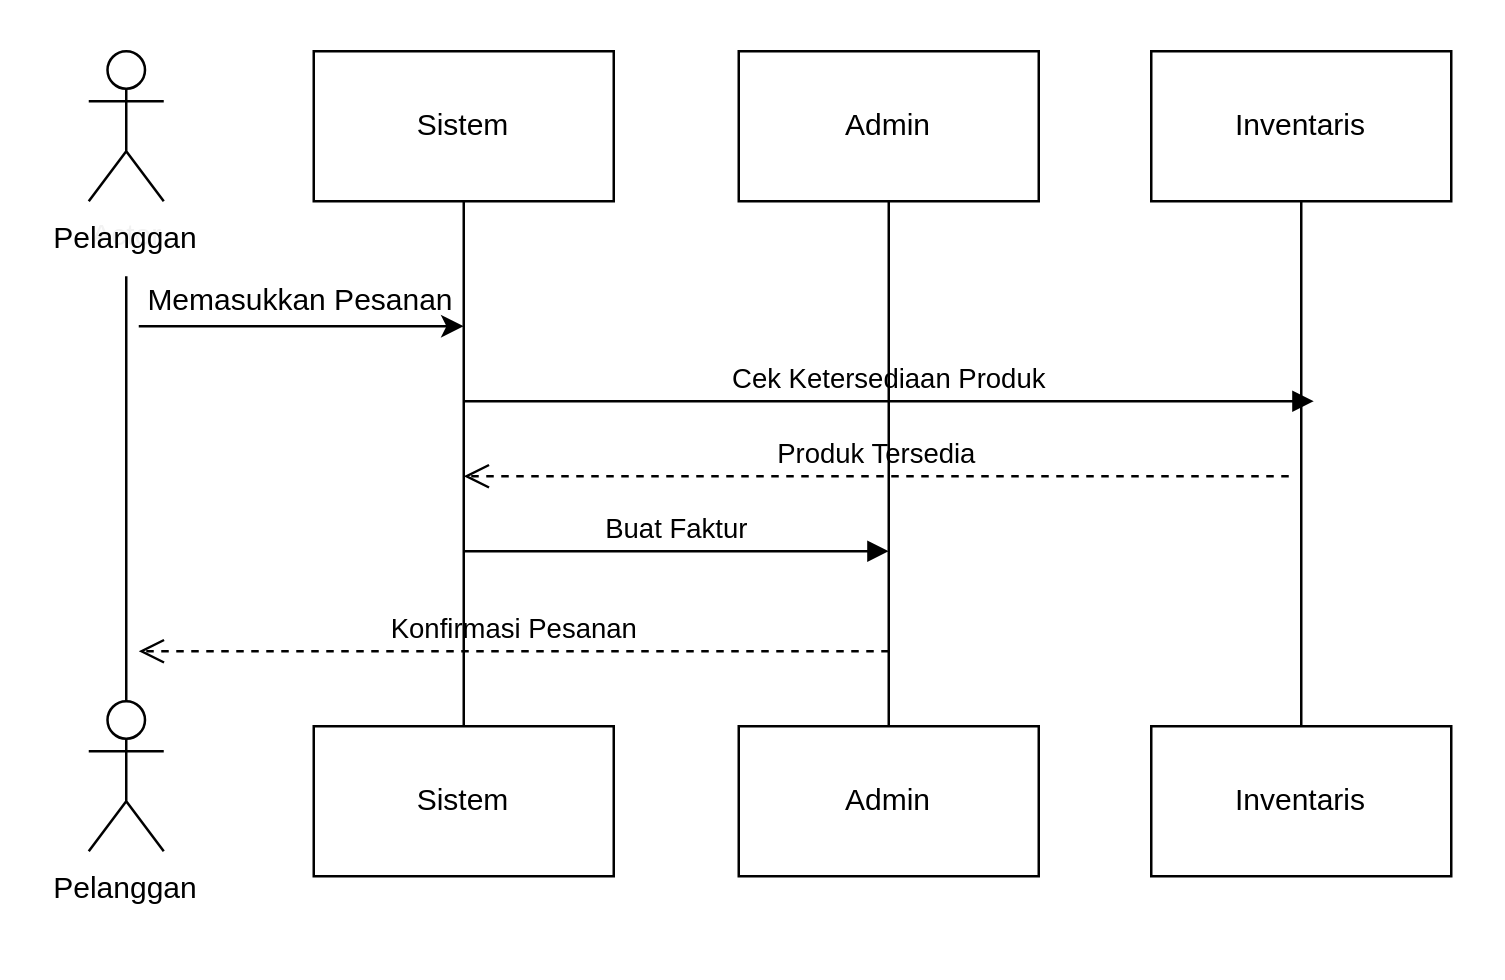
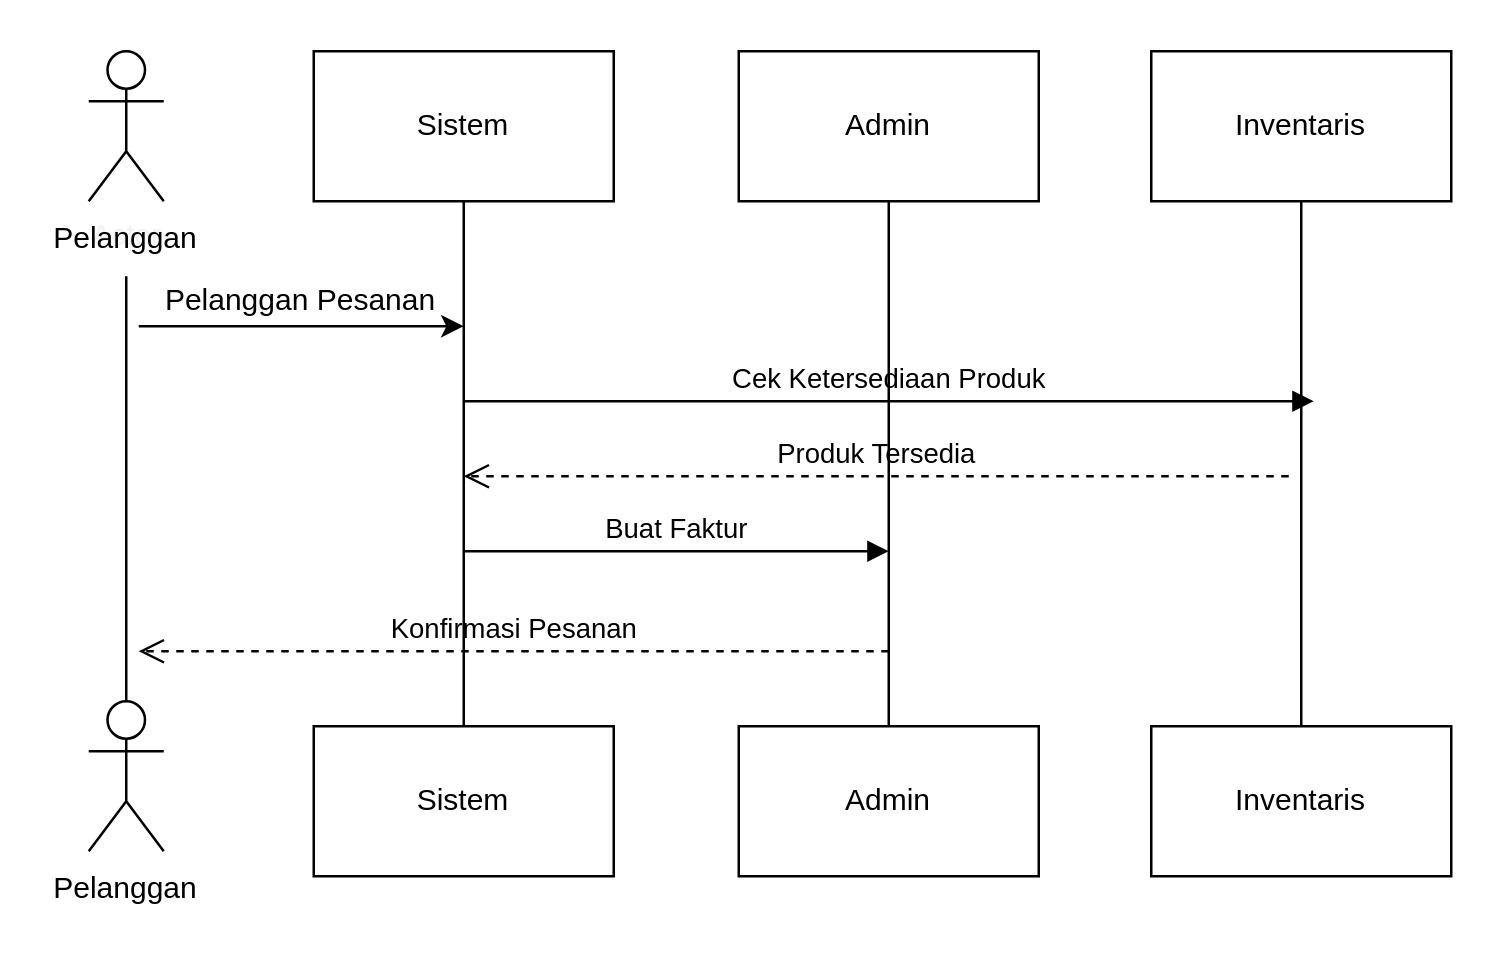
node "Memasukkan Pesanan": label "Memasukkan Pesanan" -> "Pelanggan Pesanan"
